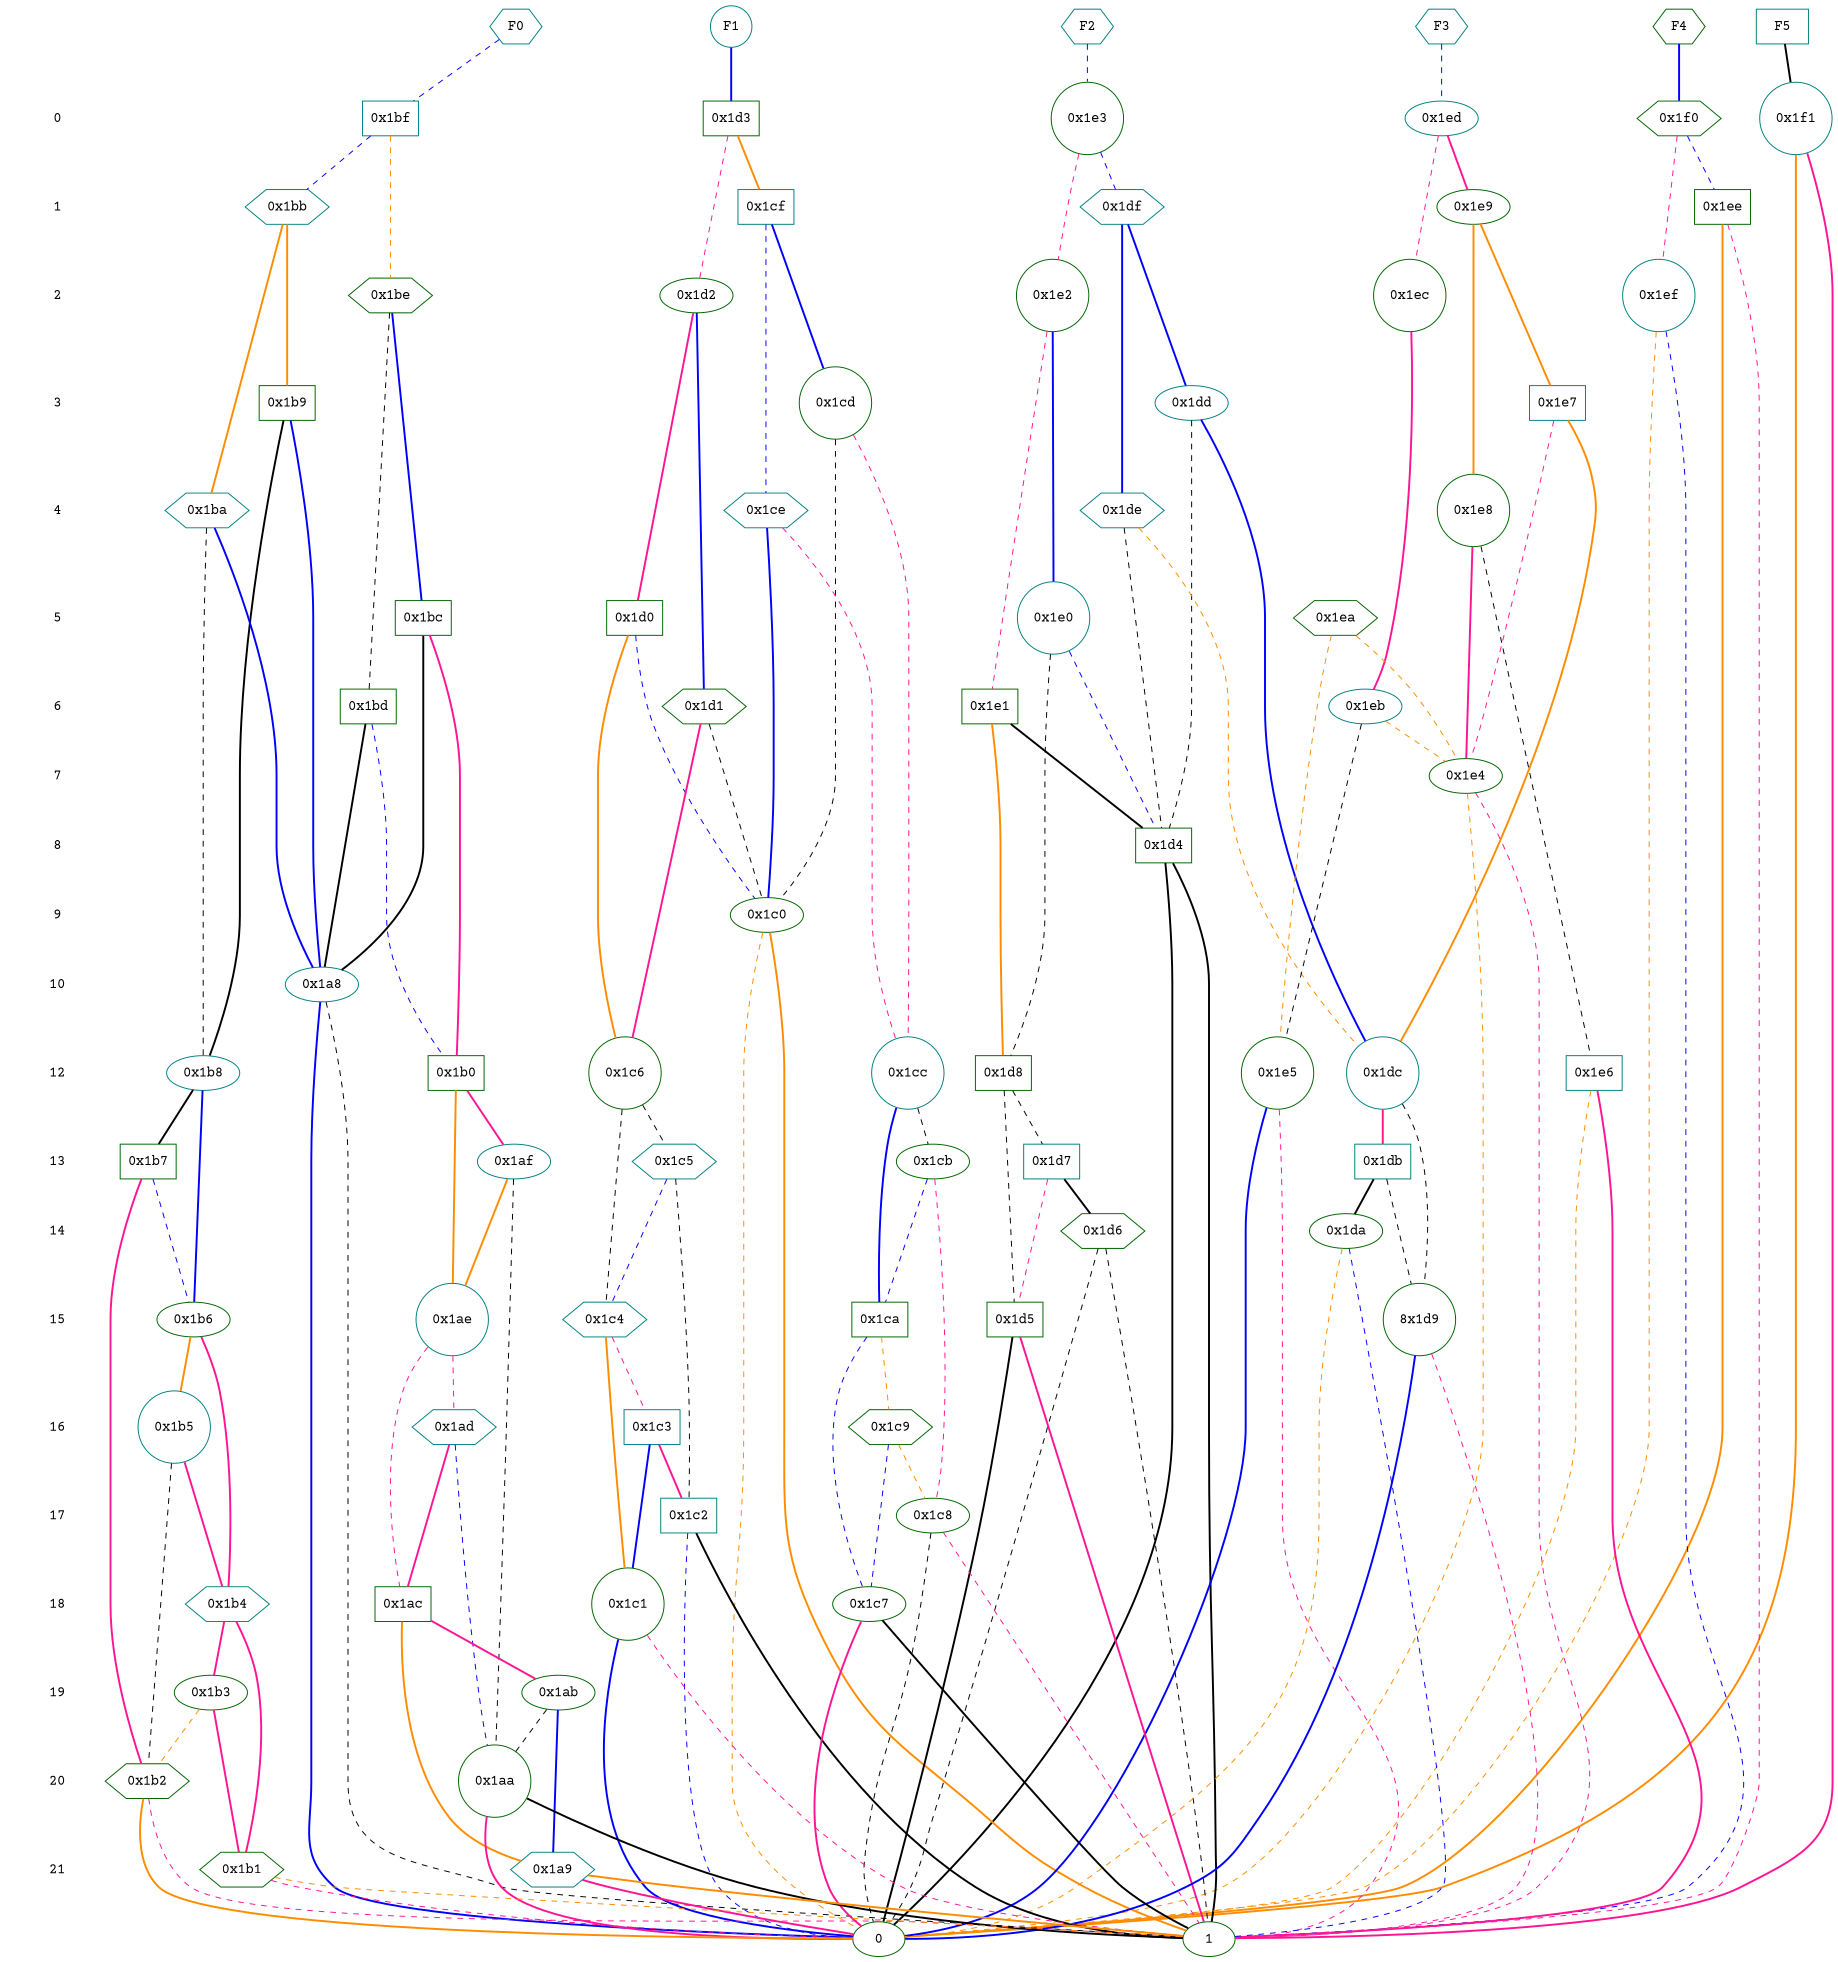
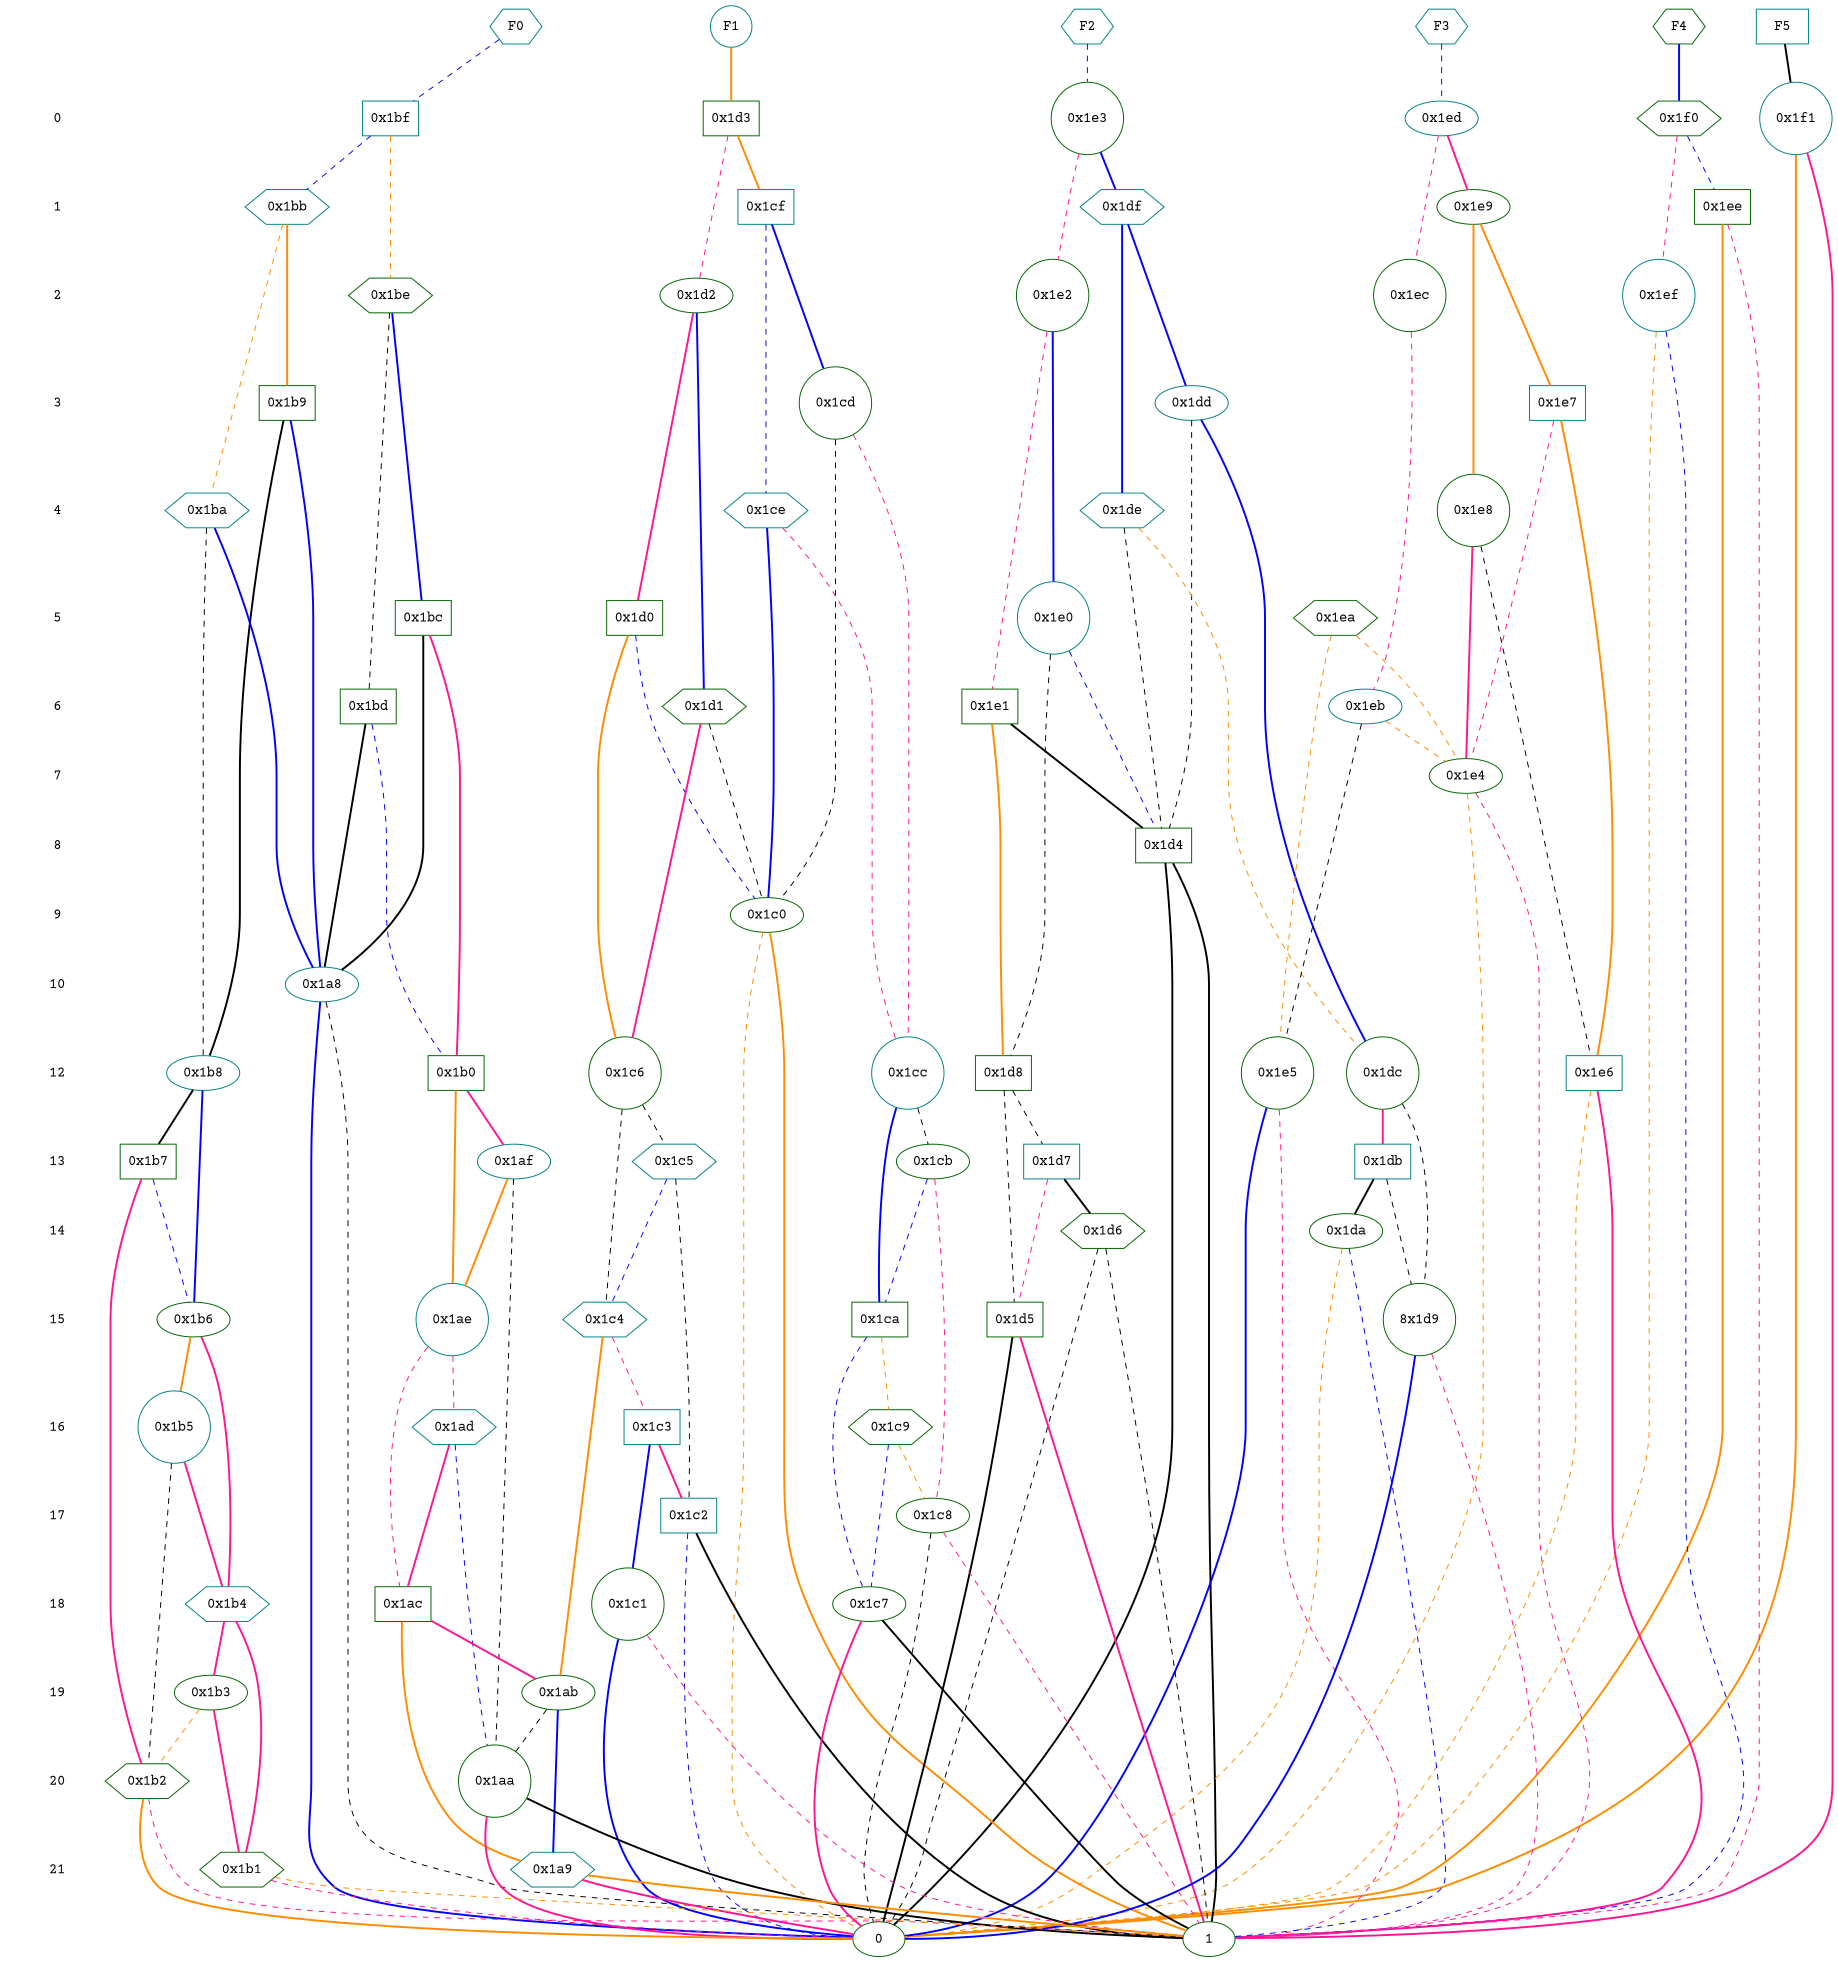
edge "F1" -- "0x1d3": color blue -> darkorange
edge "0x1e3" -- "0x1df": style dashed -> bold
edge "0x1bb" -- "0x1ba": style bold -> dashed
edge "0x1ec" -- "0x1eb": style bold -> dashed
edge "0x1e7" -- "0x1dc": now "0x1e7" -- "0x1e6"
node "0x1dc": color teal -> darkgreen
edge "0x1c4" -- "0x1c1": now "0x1c4" -- "0x1ab"
